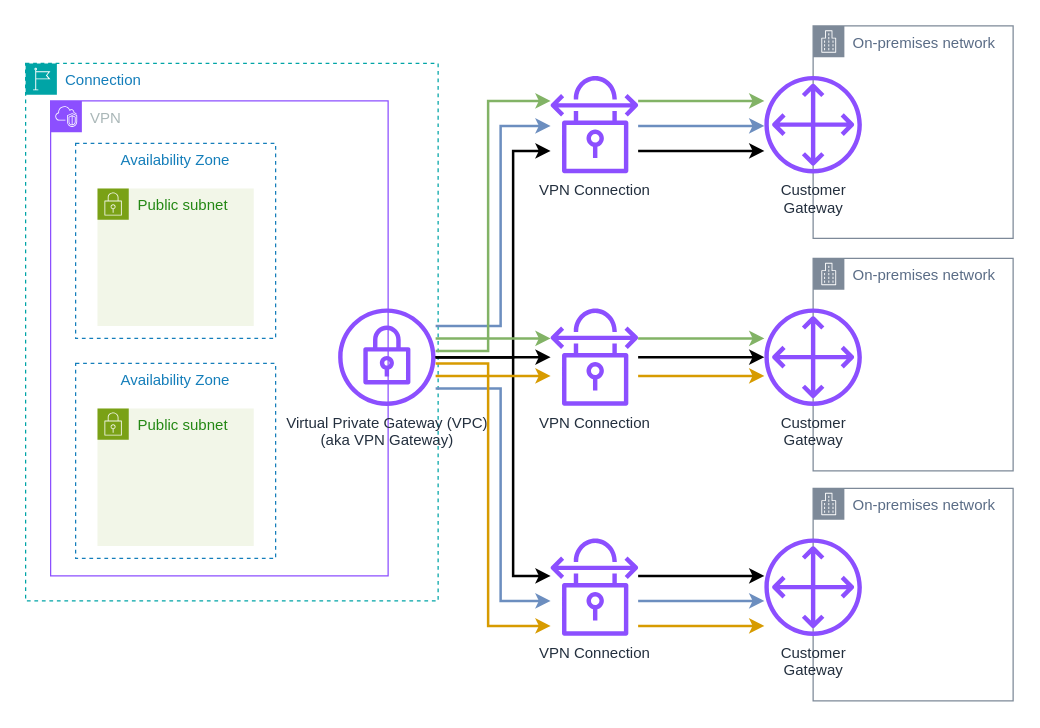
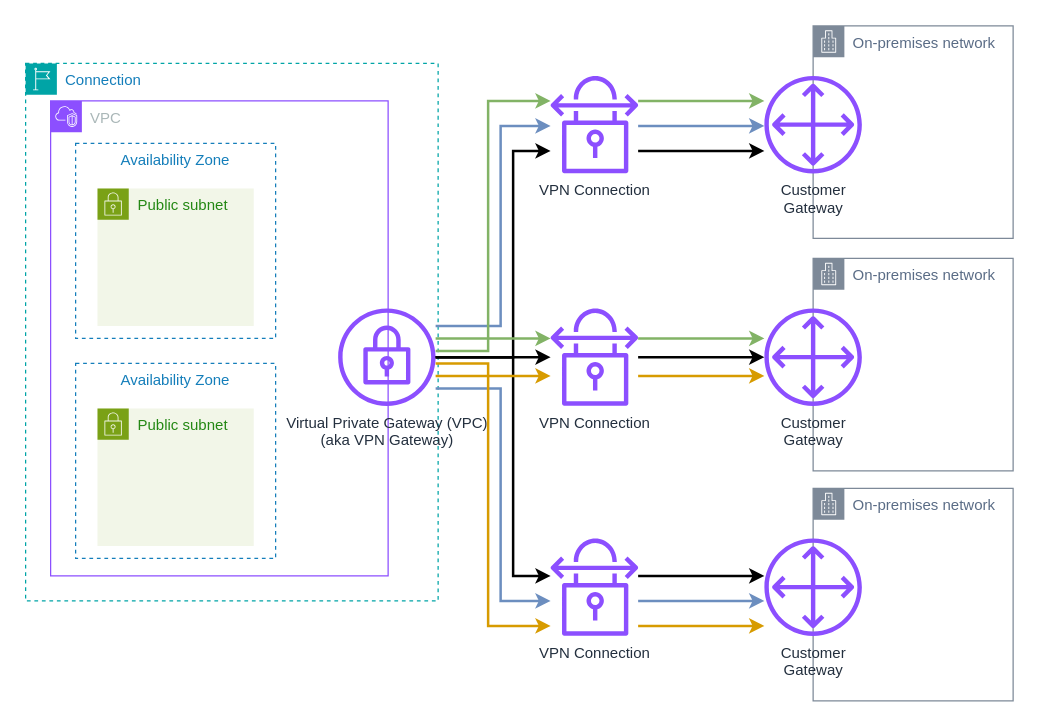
node "VPN": label "VPN" -> "VPC"
